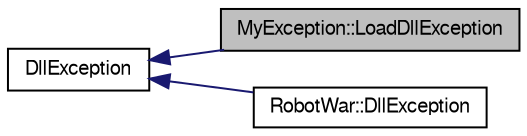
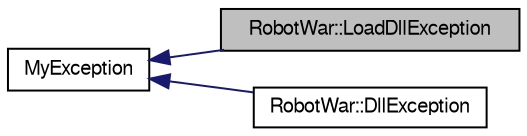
node "MyException::LoadDllException": label "MyException::LoadDllException" -> "RobotWar::LoadDllException"
node "DllException": label "DllException" -> "MyException"
